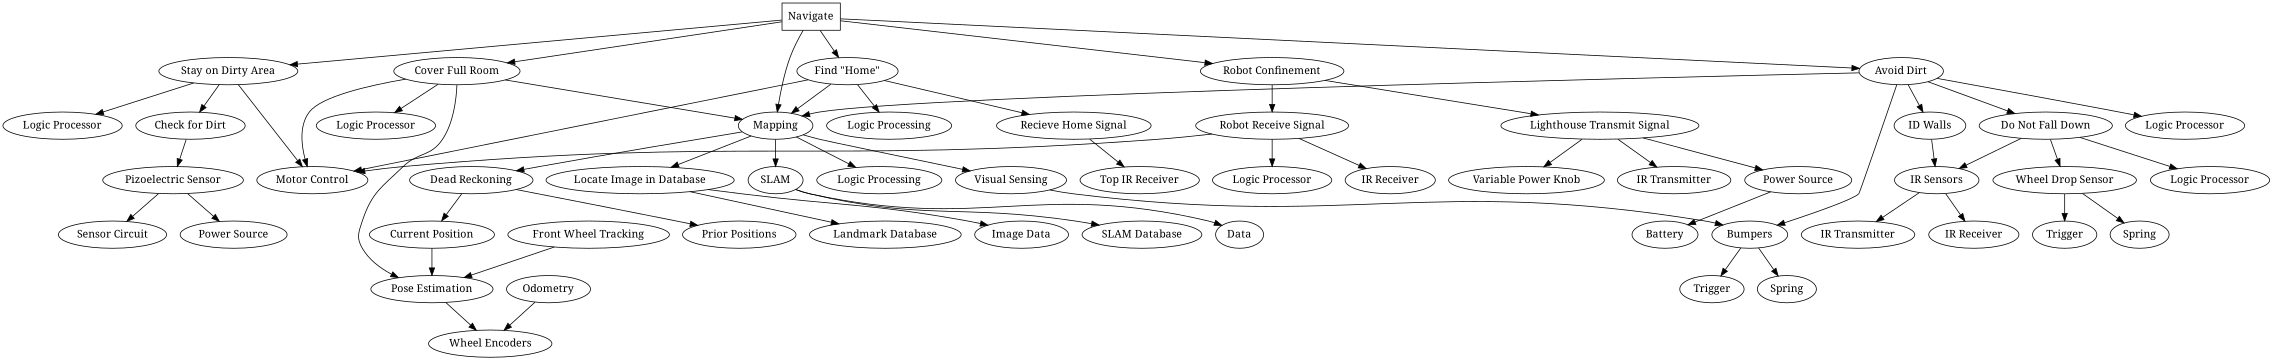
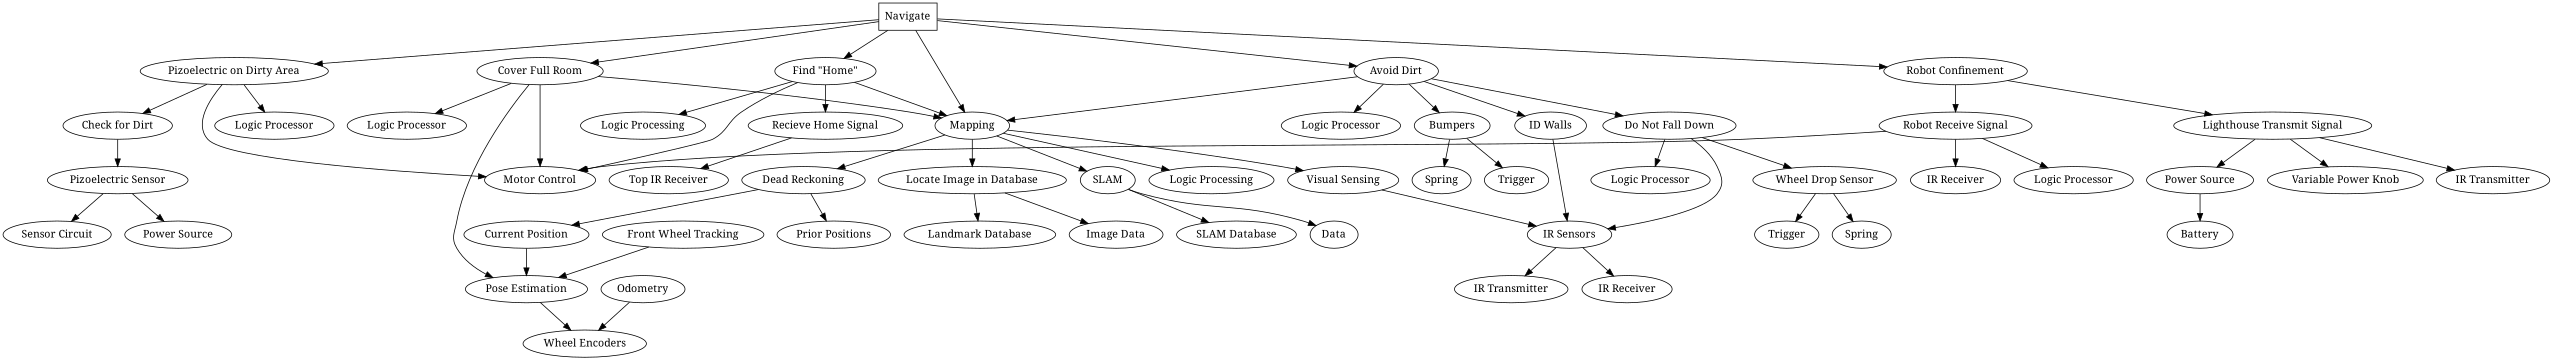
node "Stay on Dirty Area": label "Stay on Dirty Area" -> "Pizoelectric on Dirty Area"
edge "Visual Sensing" -> "Bumpers": now "Visual Sensing" -> "IR Sensors"
